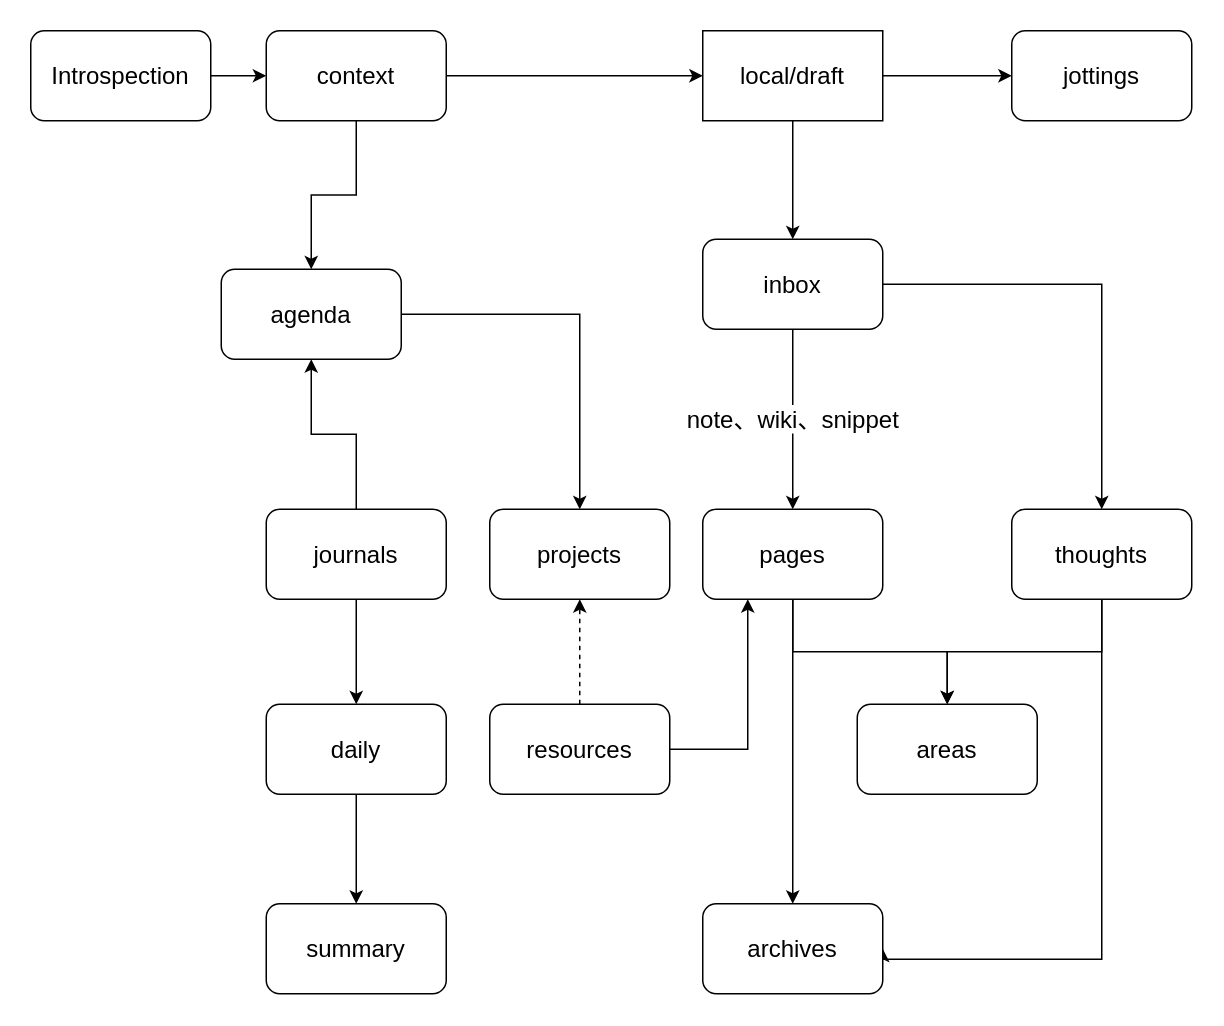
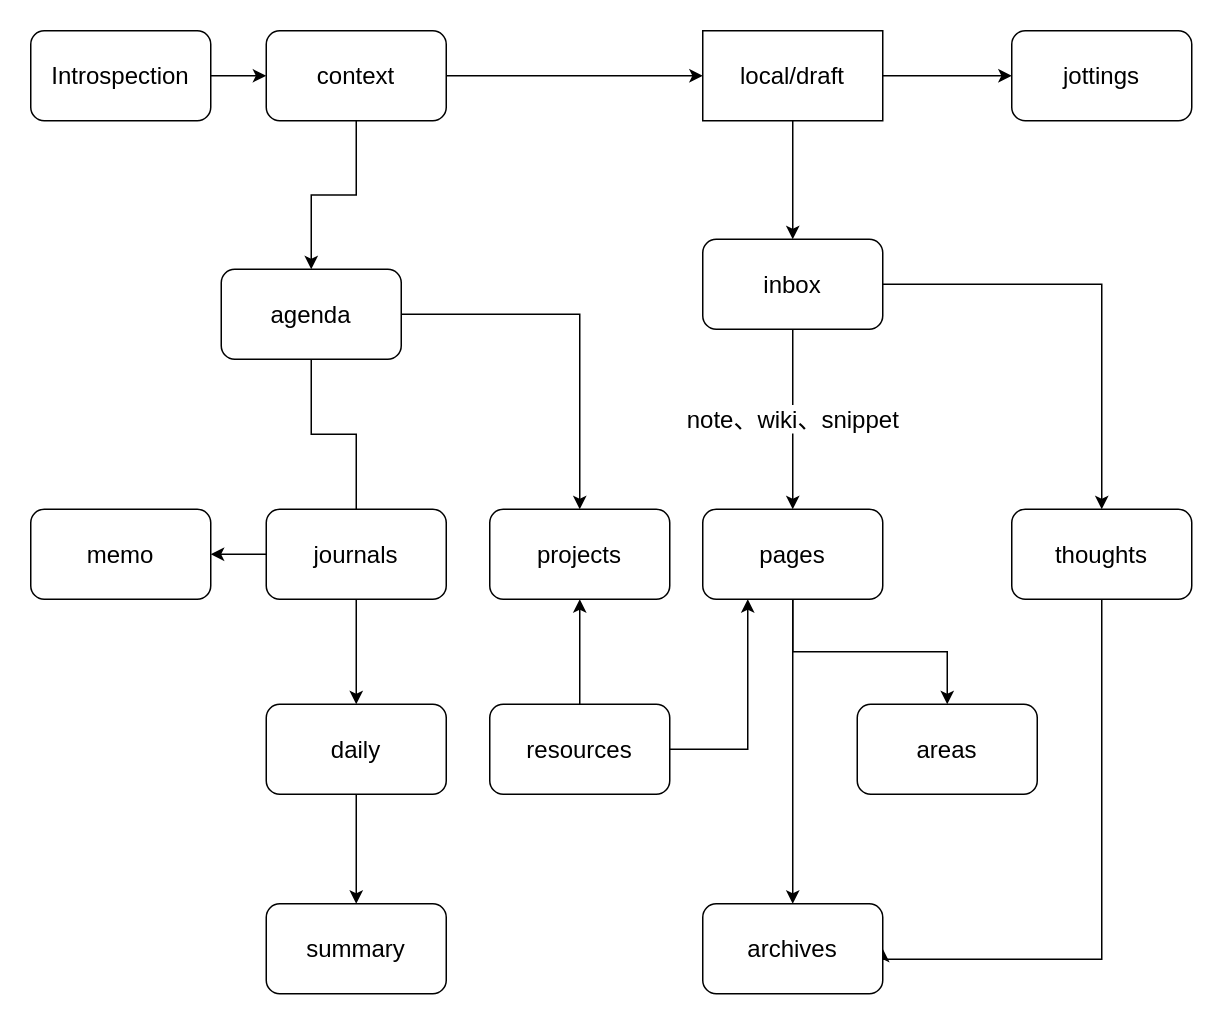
edge "journals" -> "agenda": arrowhead classic -> none
node "memo": added
edge "journals" -> "memo": added
edge "thoughts" -> "areas": removed
edge "resources" -> "projects": style dashed -> solid
